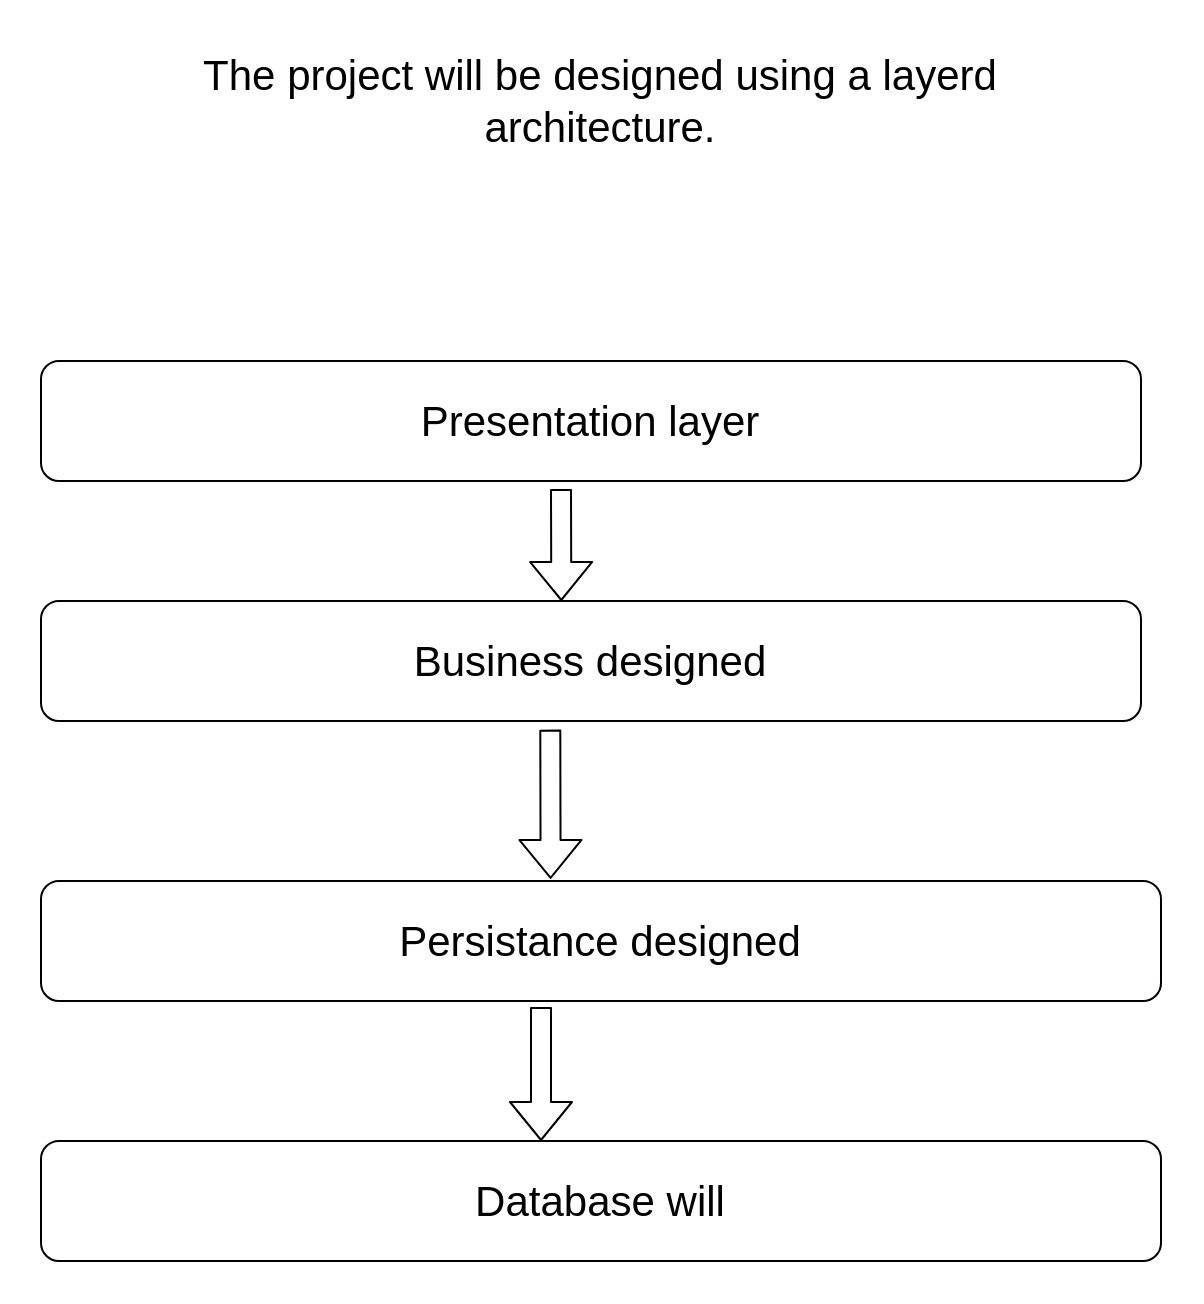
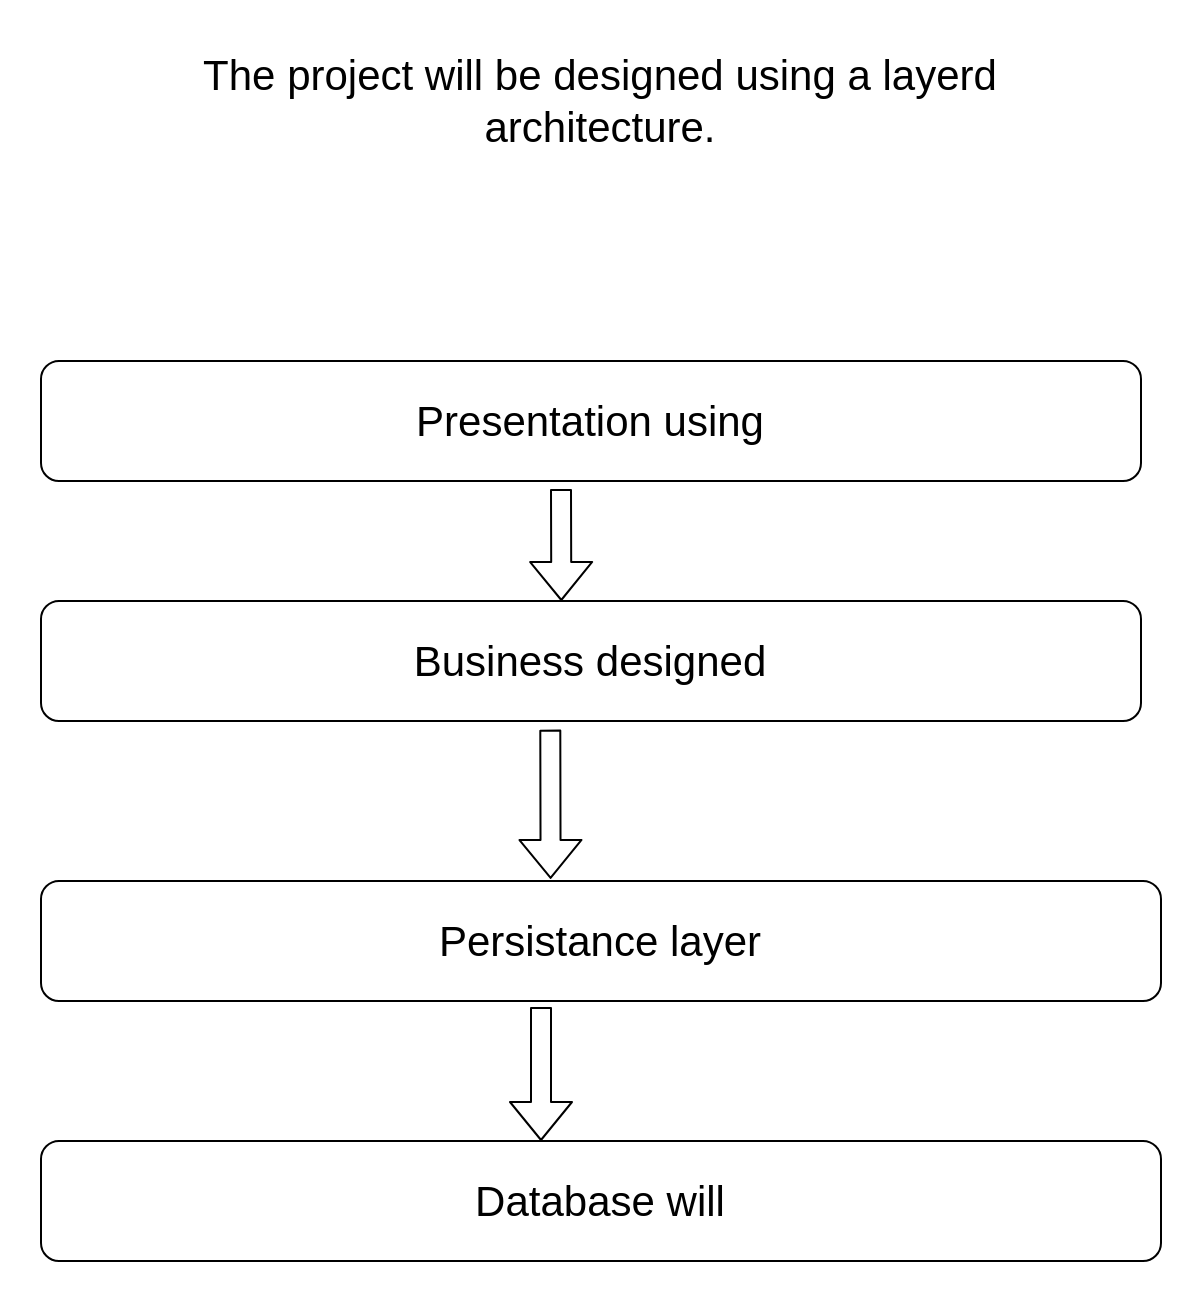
node "Presentation layer": label "Presentation layer" -> "Presentation using"
node "Persistance designed": label "Persistance designed" -> "Persistance layer"
